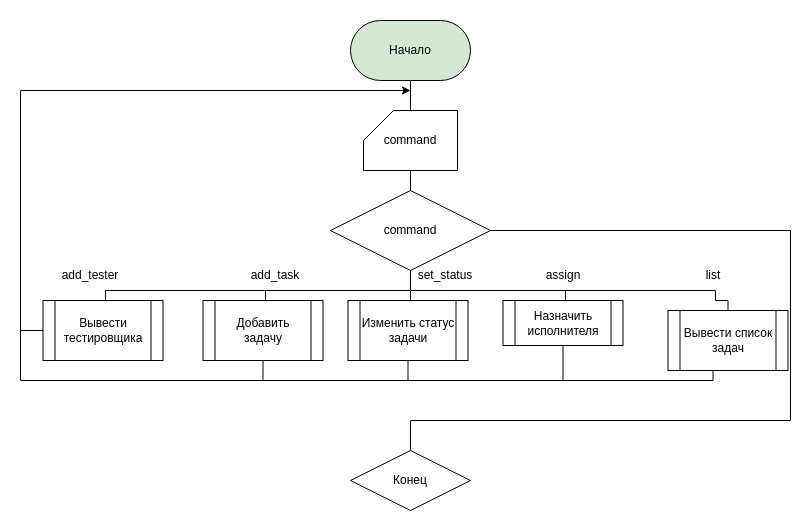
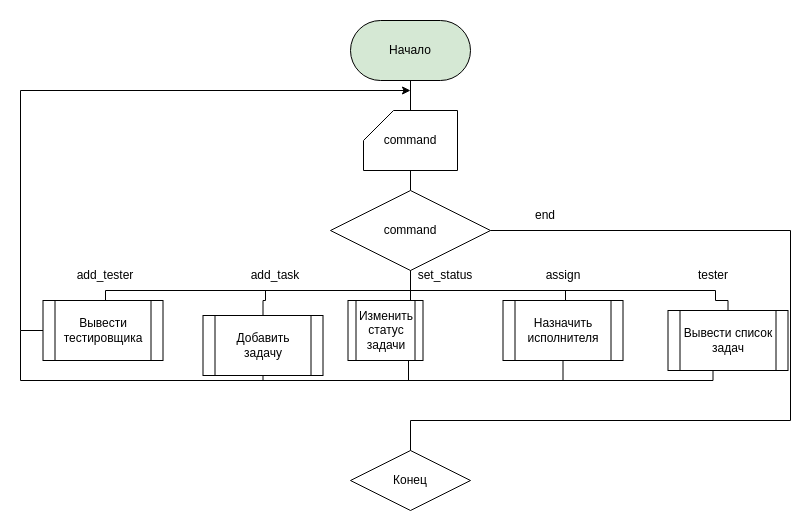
node "end": added
node "add_tester": moved (91, 276) -> (106, 276)
node "list": label "list" -> "tester"
node "Назначить исполнителя": size 120x45 -> 120x60
node "Добавить задачу": moved (263, 331) -> (263, 346)
node "Изменить статус задачи": size 120x60 -> 75x60
